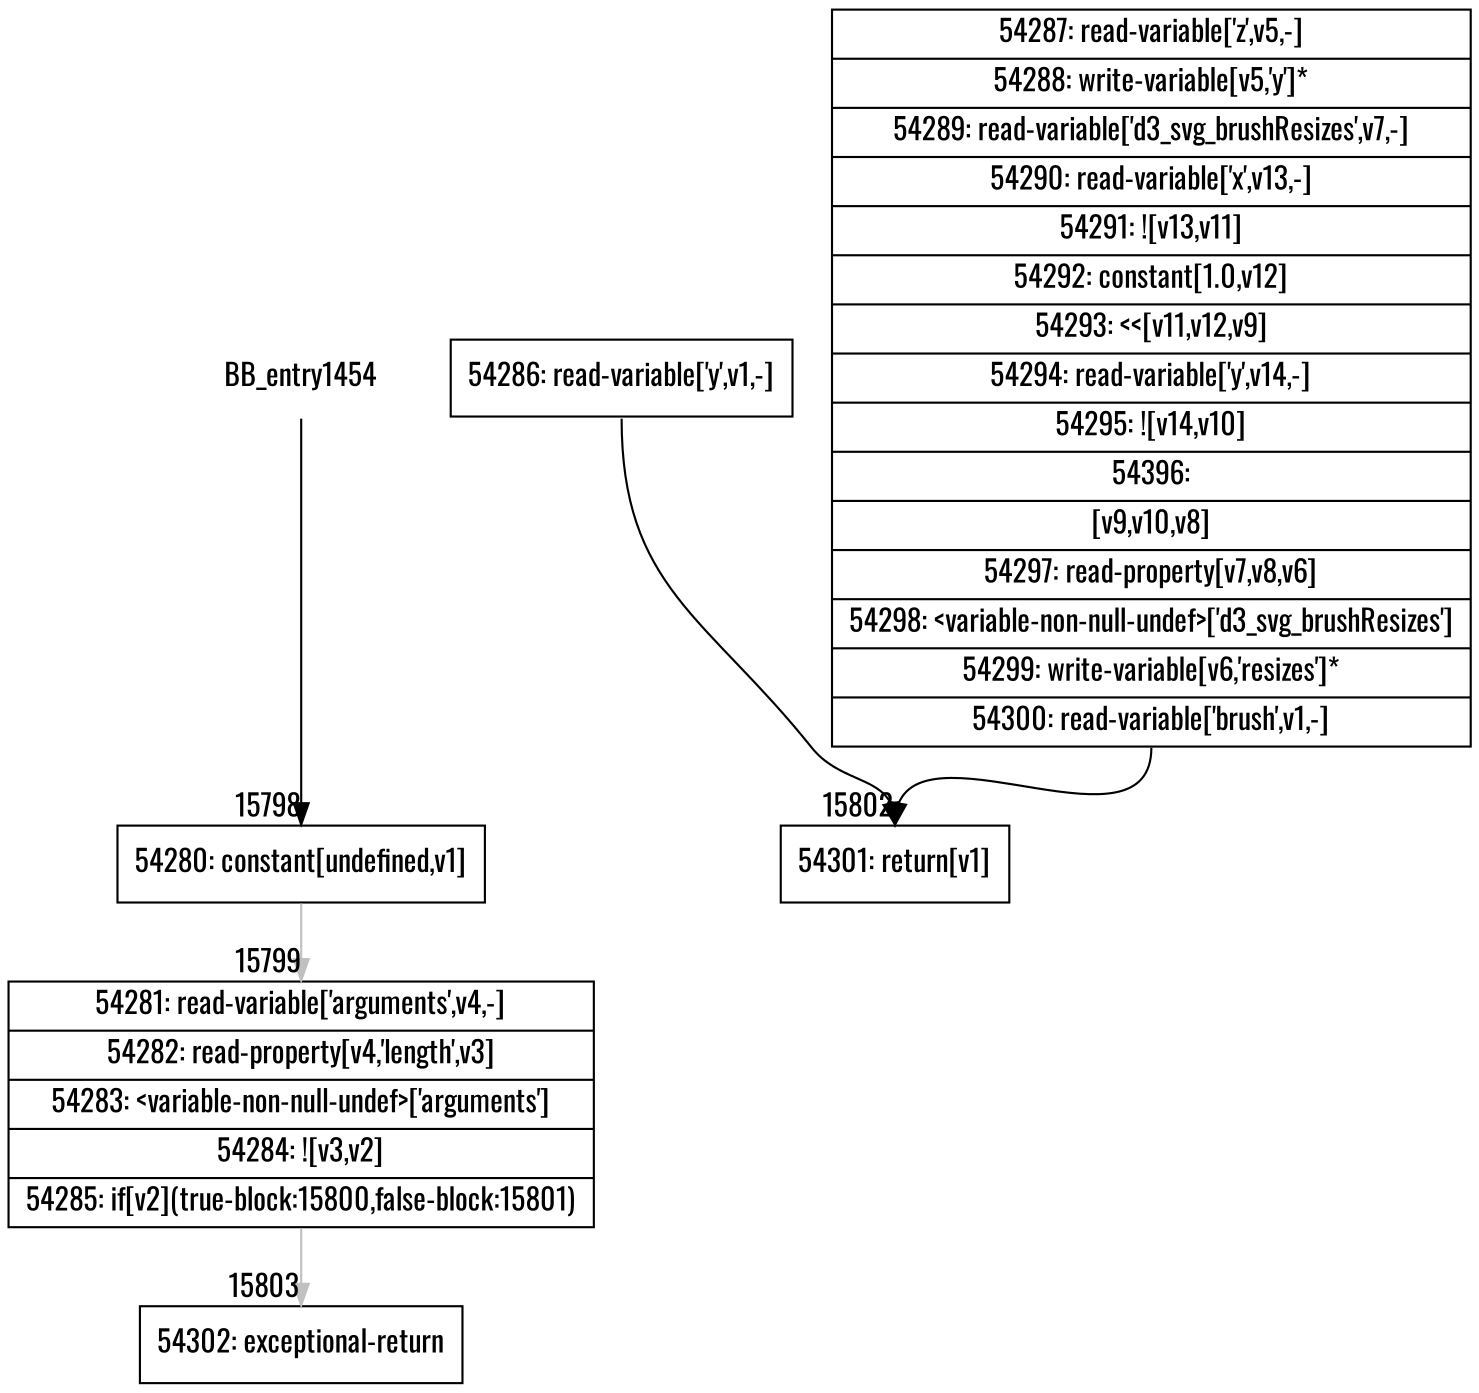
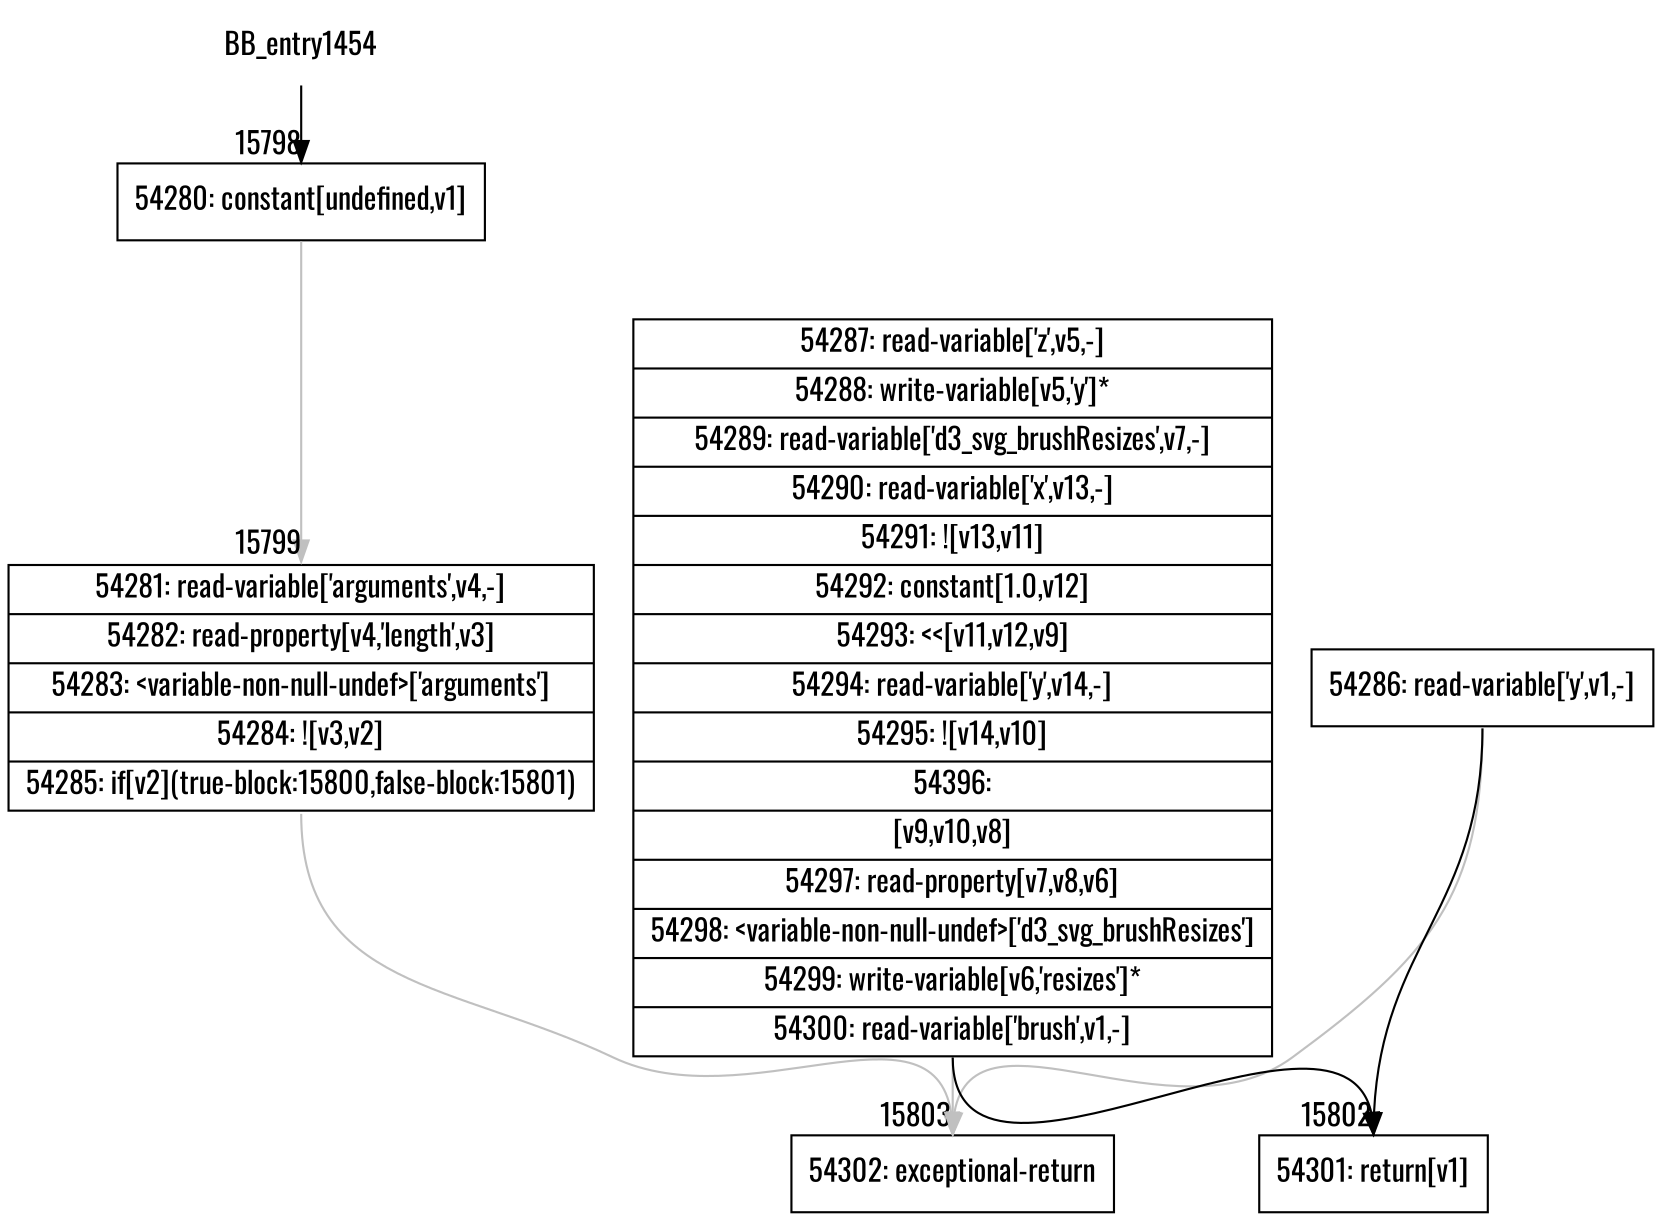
edge "54286: read-variable['y',v1,-]" -> "54302: exceptional-return": added
edge "54287: read-variable['z',v5,-]" -> "54302: exceptional-return": added
